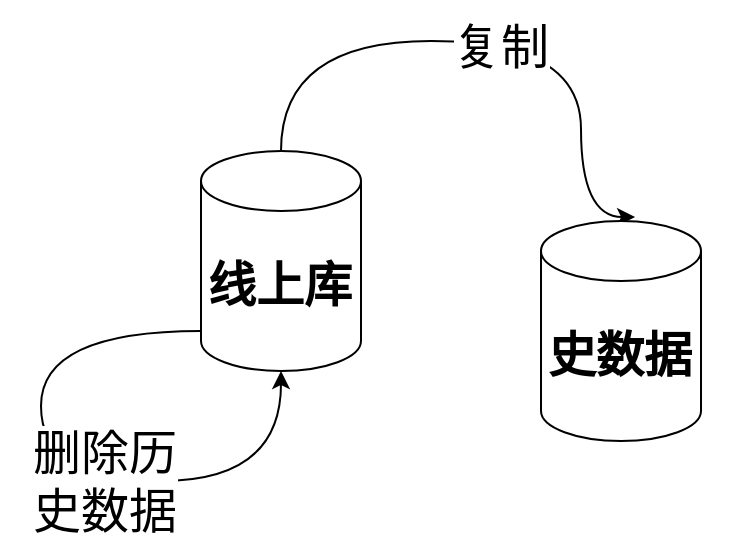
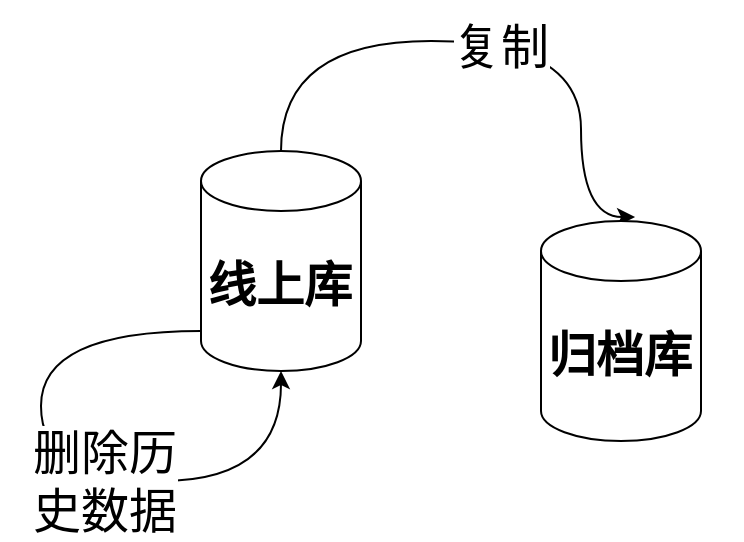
node "史数据": label "史数据" -> "归档库"
